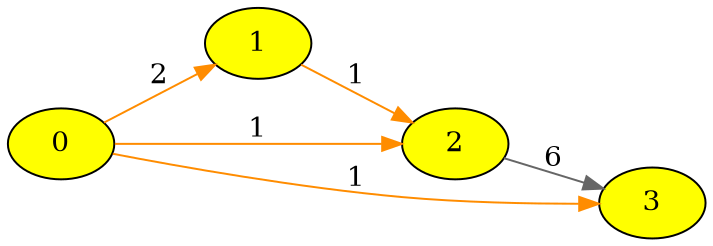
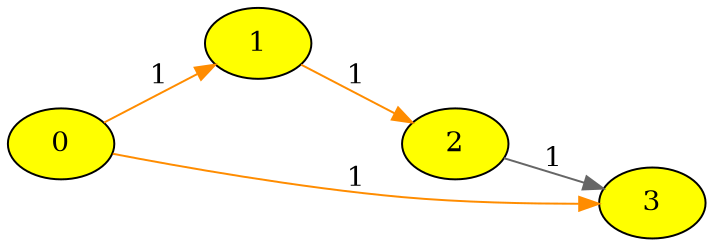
edge "0" -> "1": label "2" -> "1"
edge "0" -> "2": removed, label "1"
edge "2" -> "3": label "6" -> "1"
